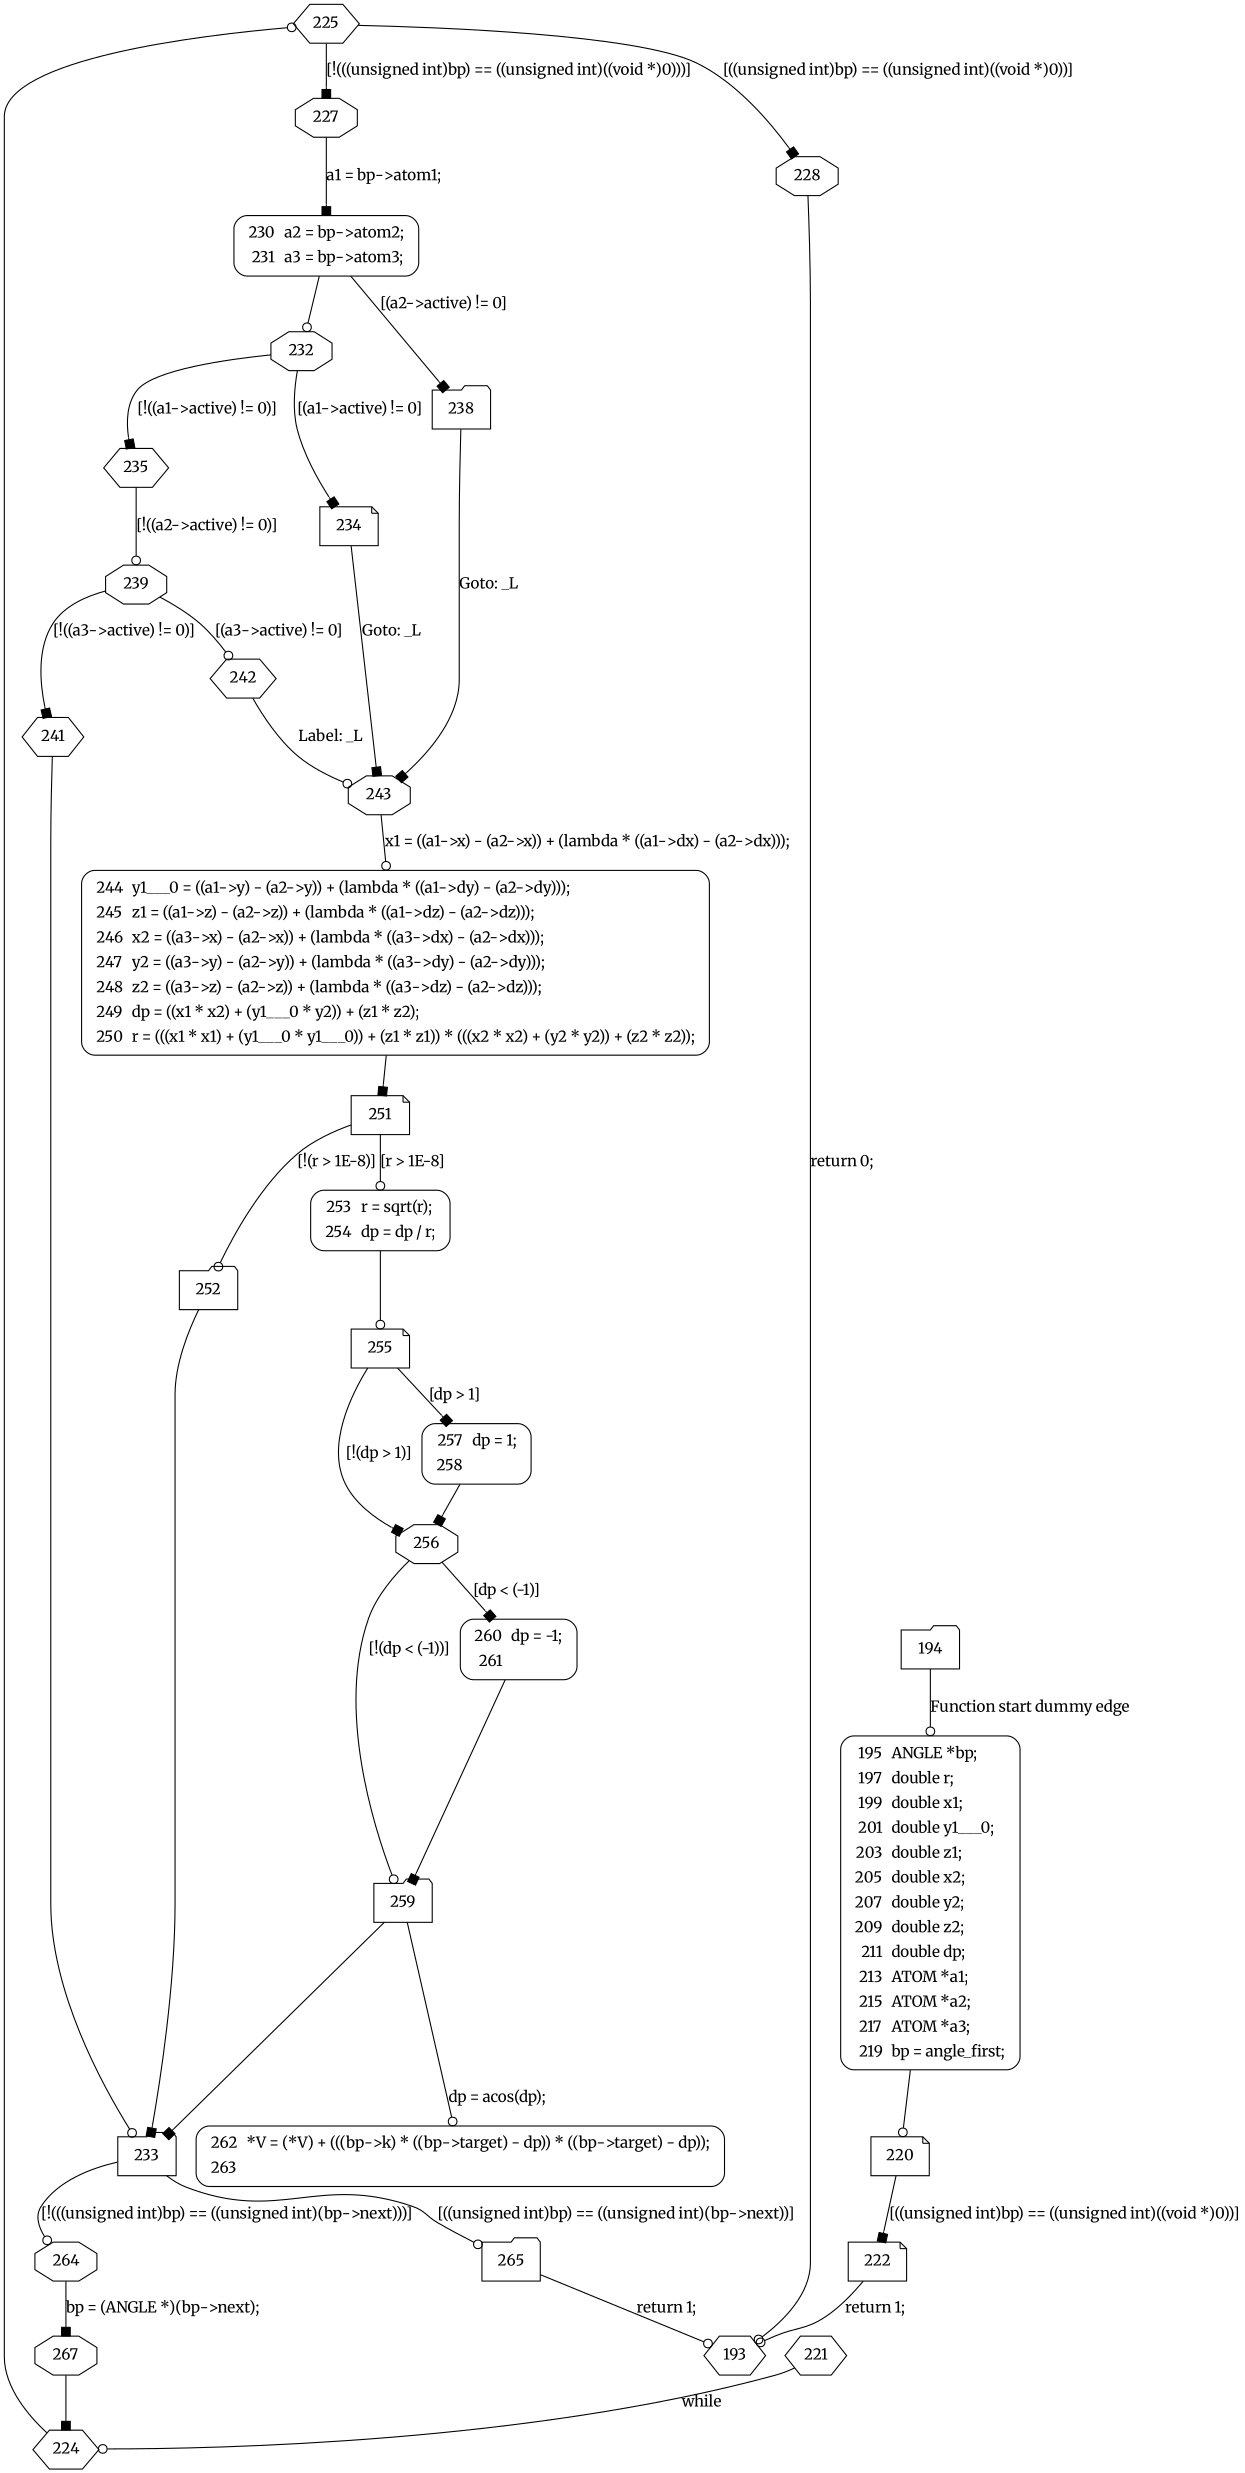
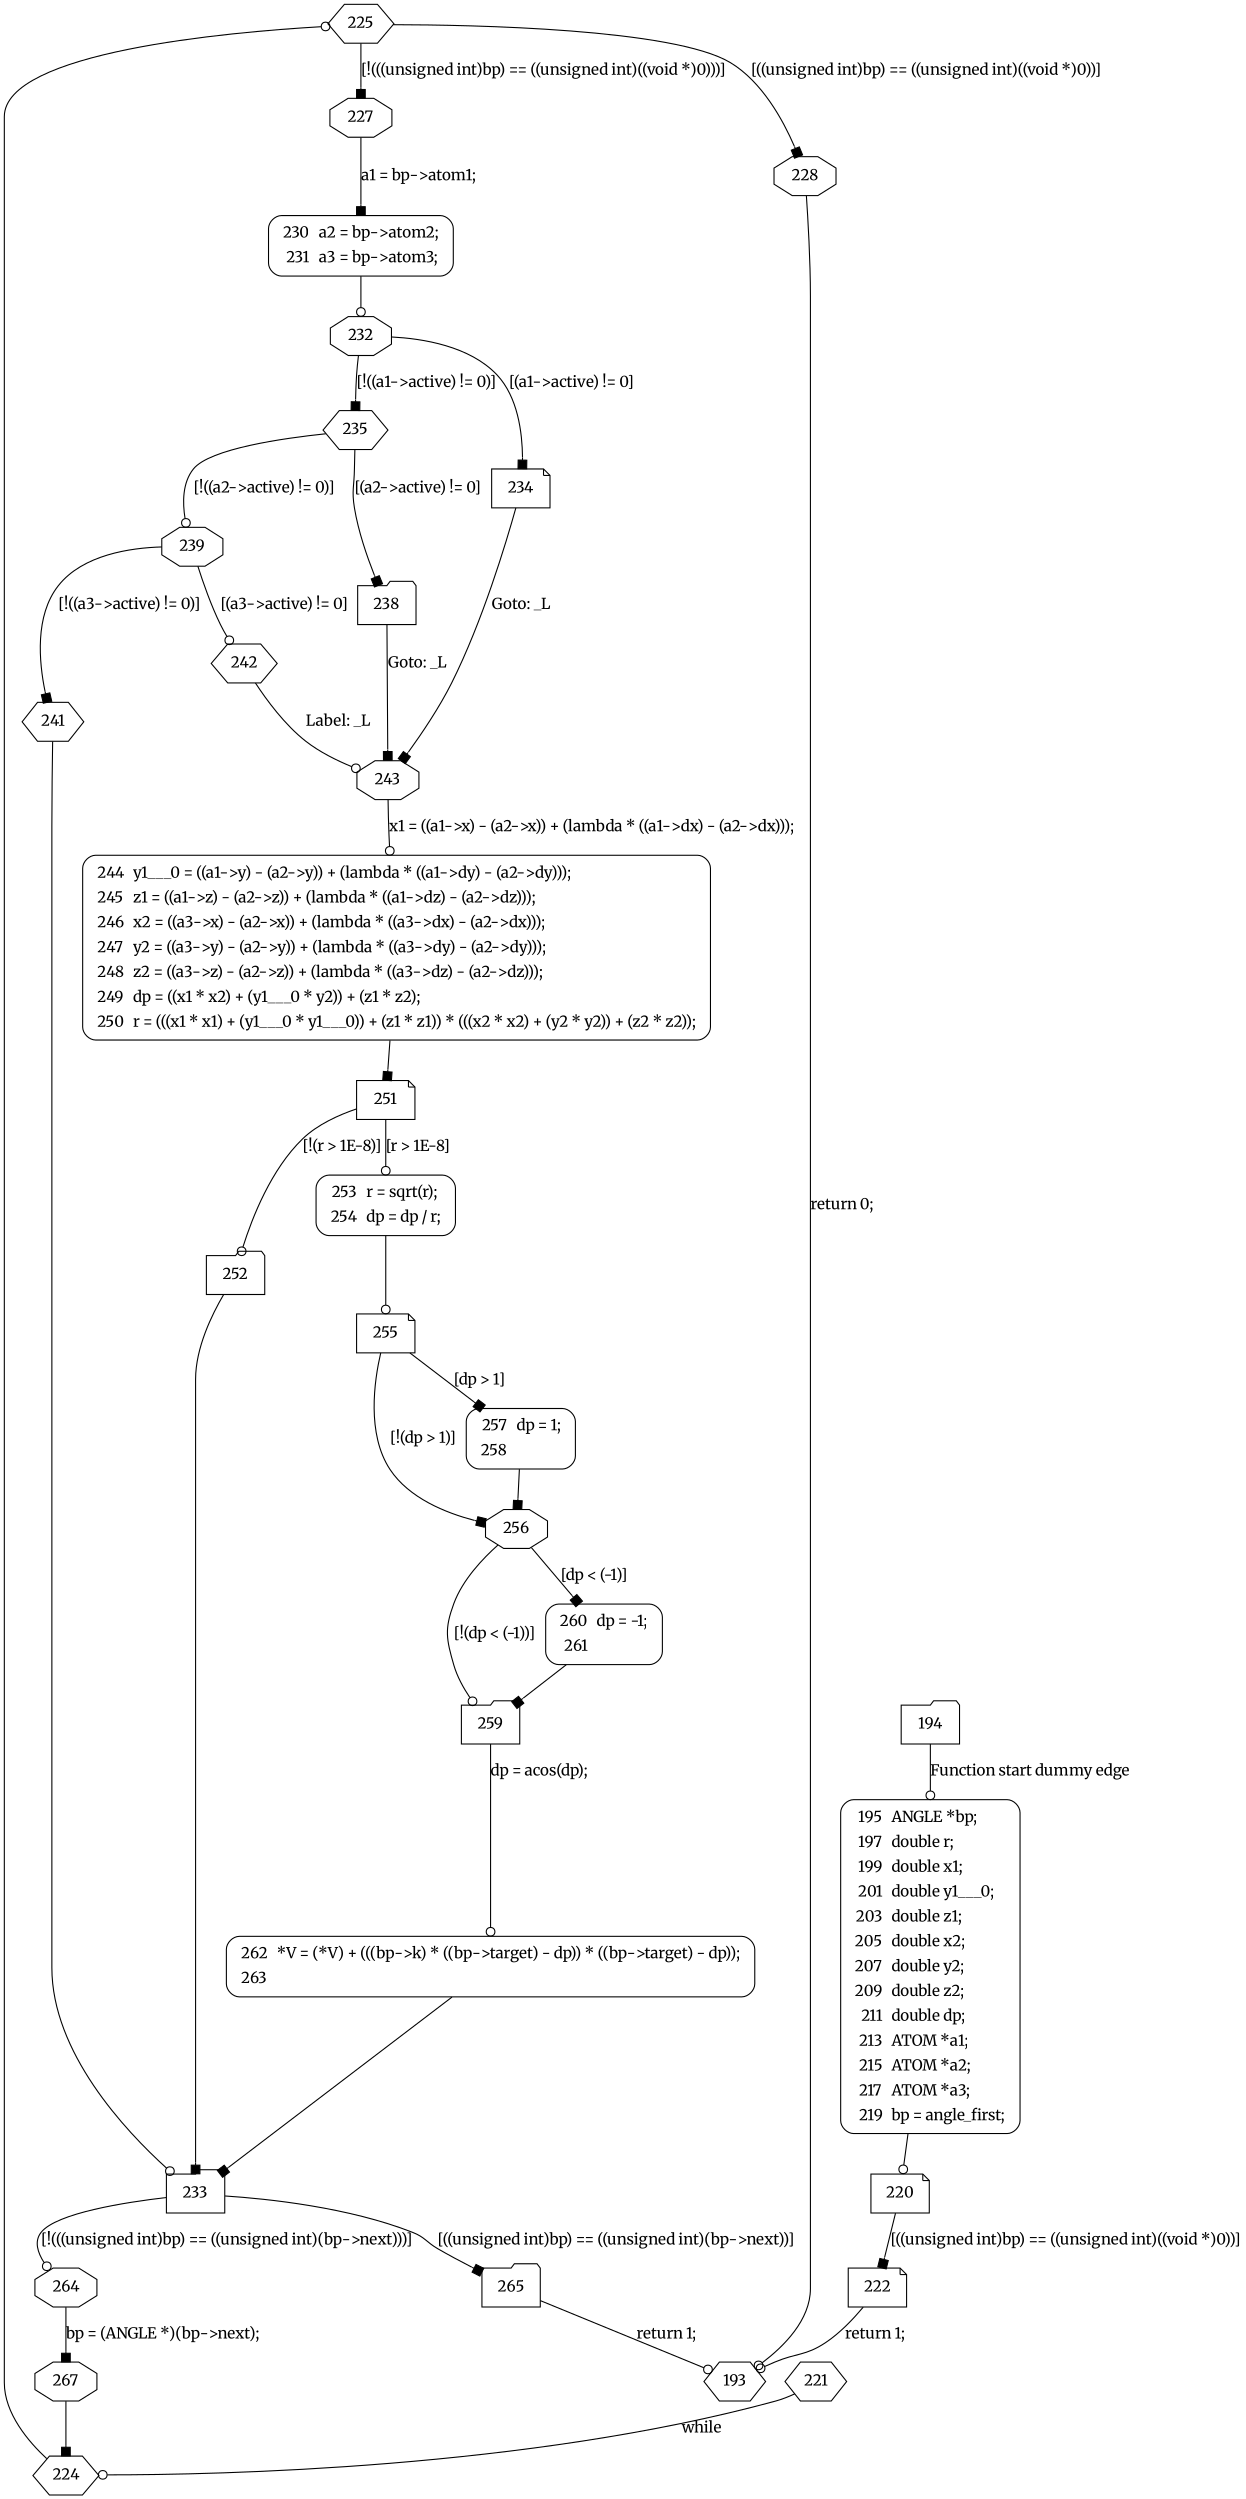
edge "230" -> "238": now "235" -> "238"
edge "259" -> "233": now "262" -> "233"
edge "233" -> "265": arrowhead odot -> box
